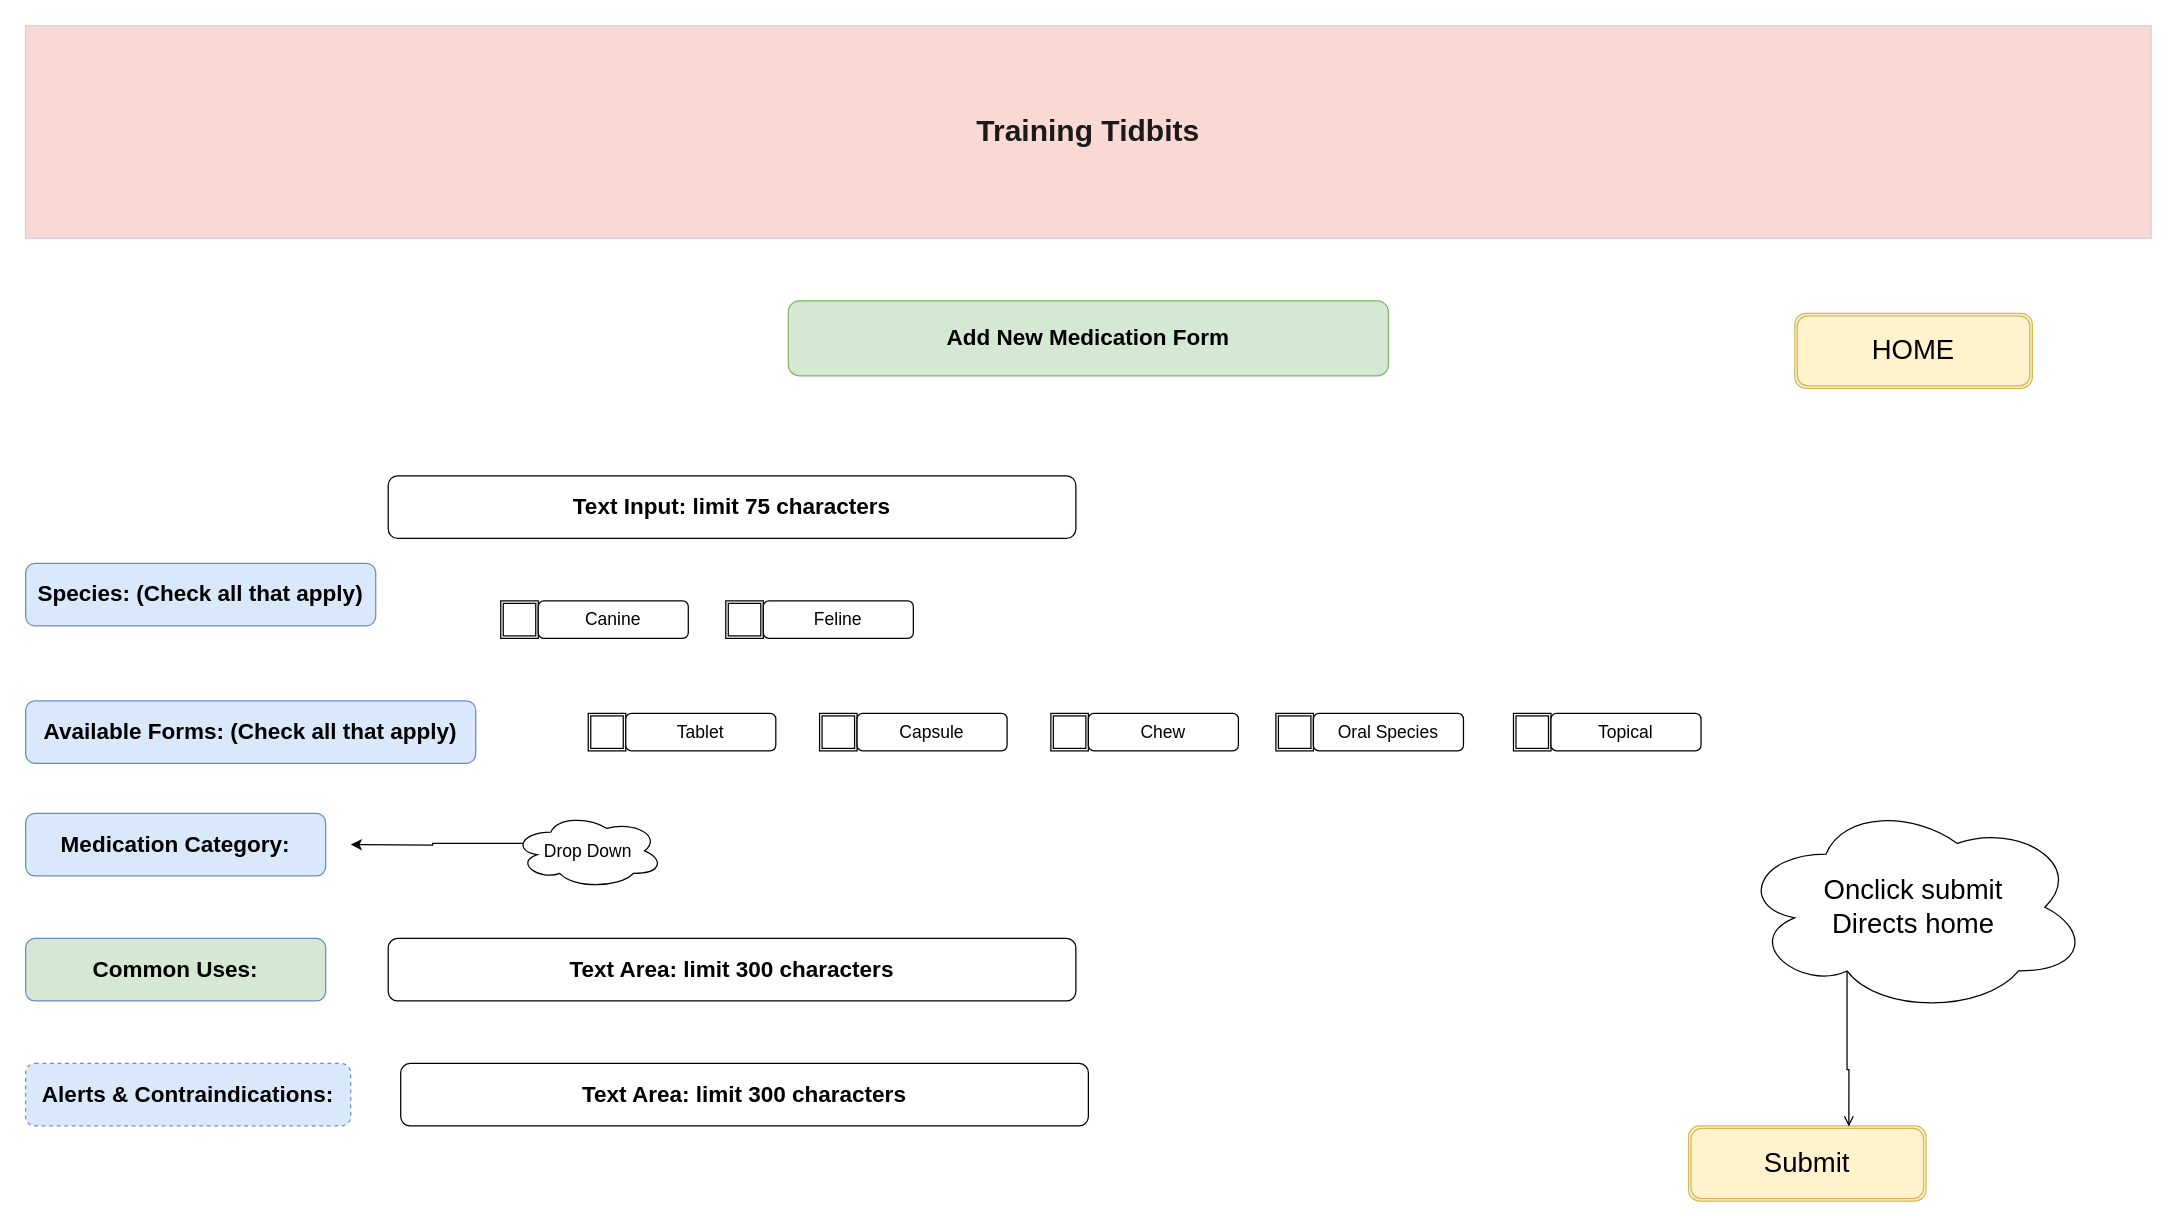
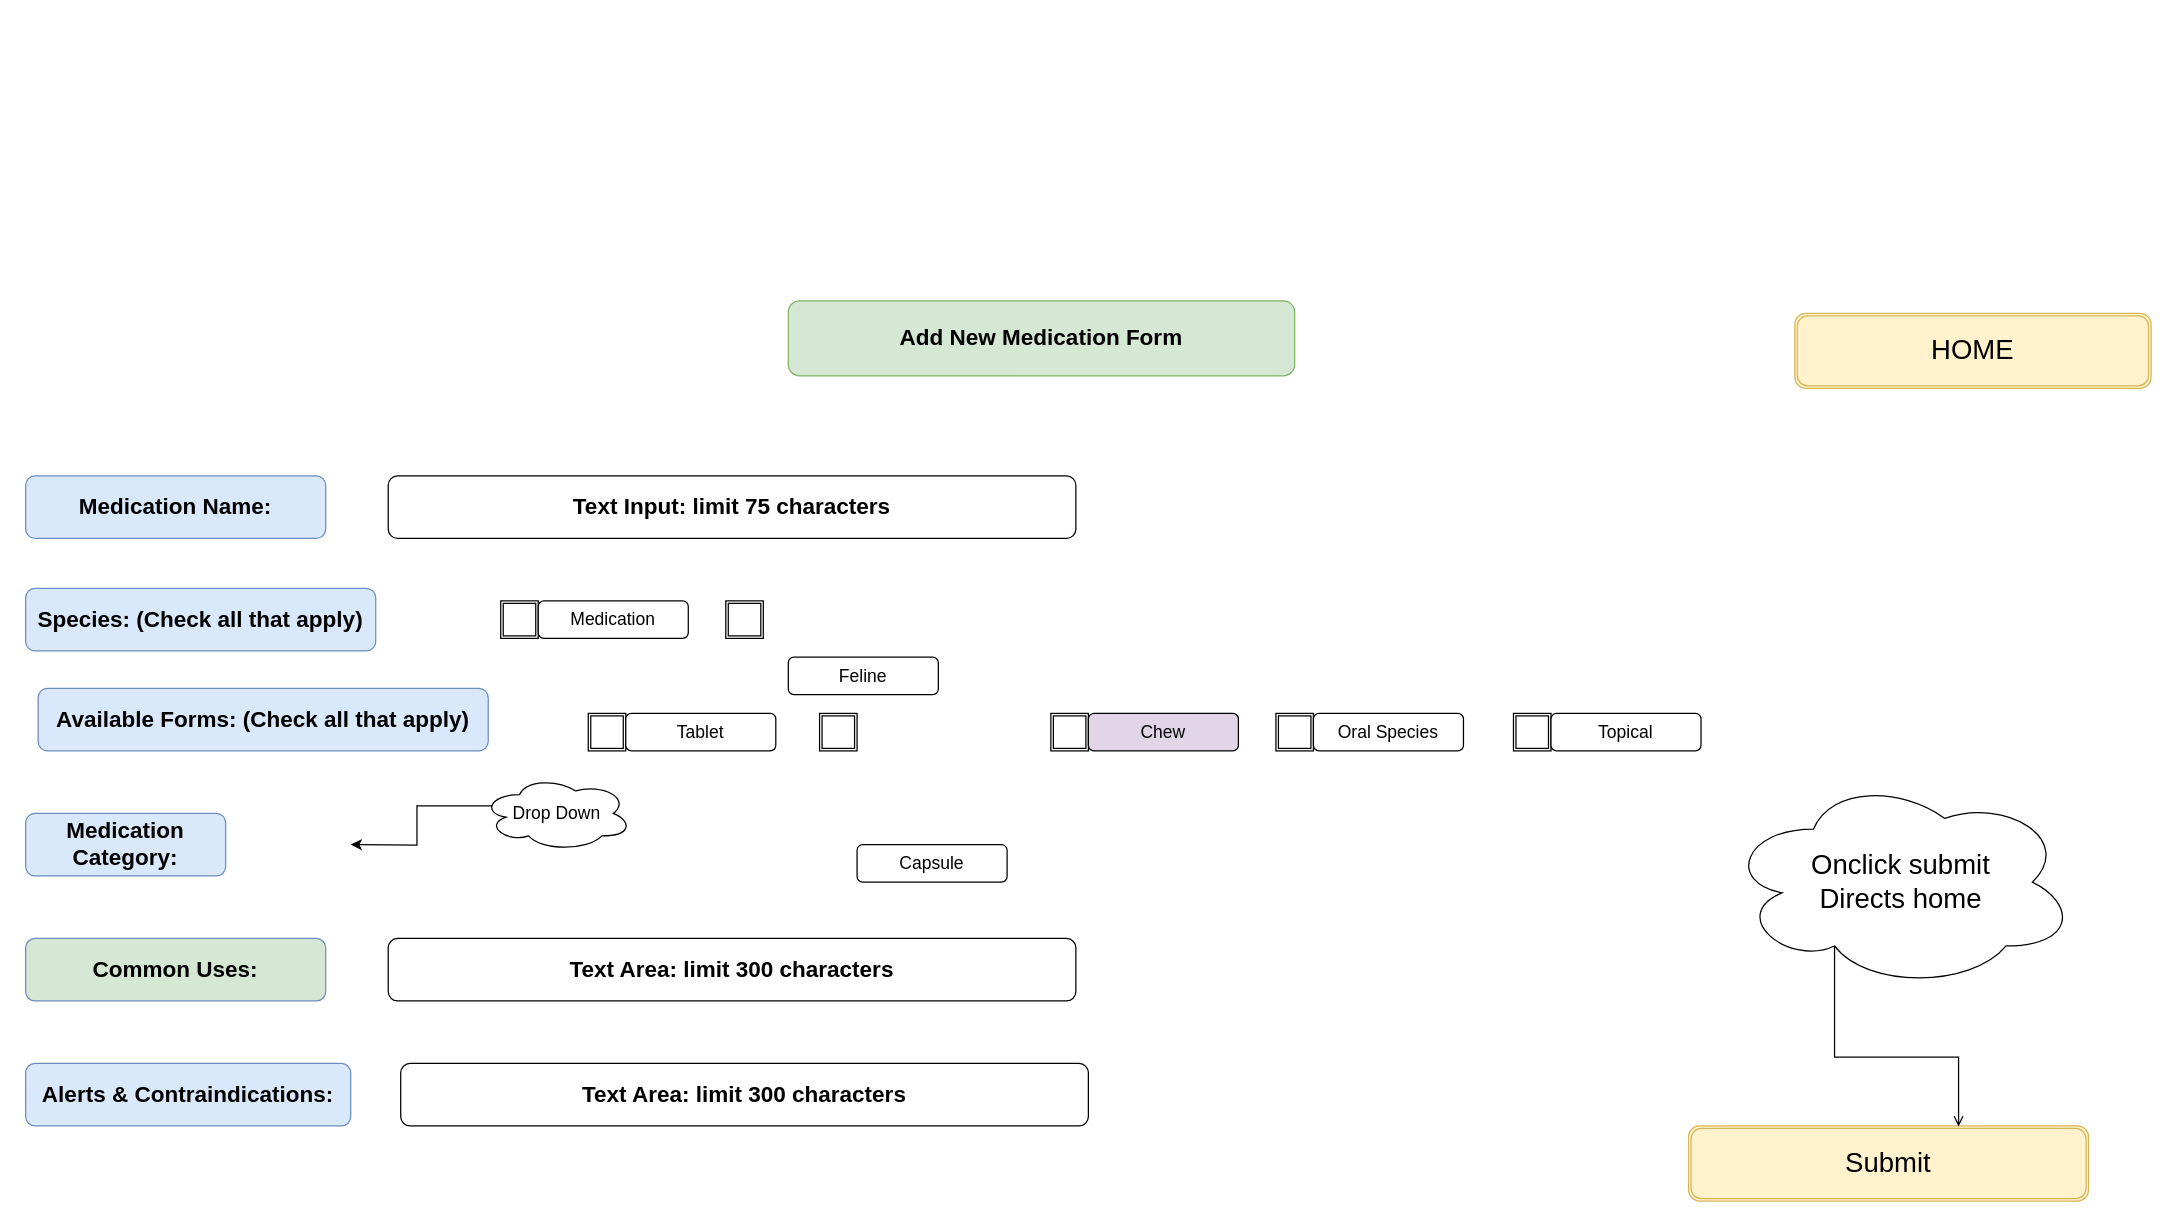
node "Training Tidbits": removed
node "Add New Medication Form": size 600x75 -> 506x75
node "HOME": size 238x75 -> 356x75
node "Medication Name:": added
node "Species: (Check all that apply)": moved (201, 594) -> (201, 619)
node "Canine": label "Canine" -> "Medication"
node "Feline": moved (838, 619) -> (863, 676)
node "Available Forms: (Check all that apply)": moved (251, 732) -> (263, 719)
node "Capsule": moved (932, 732) -> (932, 863)
node "Chew": fillcolor #ffffff -> #e1d5e7
node "Medication Category:": size 300x63 -> 200x63
node "Drop Down": moved (588, 851) -> (557, 813)
node "Onclick submit Directs home": moved (1913, 907) -> (1901, 882)
node "Alerts & Contraindications:": style dashed -> solid
node "Submit": size 238x75 -> 400x75
